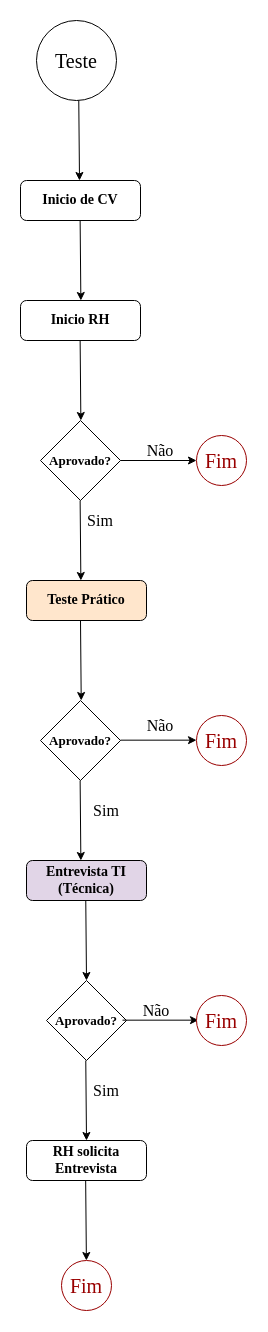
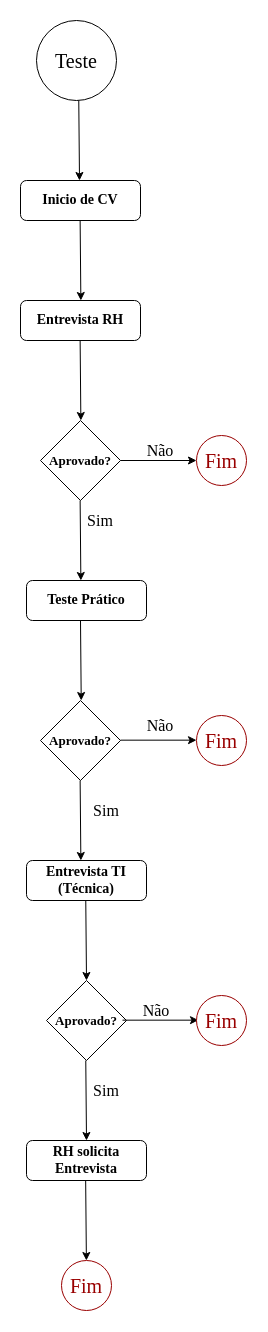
node "Inicio RH": label "Inicio RH" -> "Entrevista RH"
node "Teste Prático": fillcolor #ffe6cc -> #ffffff
node "Entrevista TI (Técnica)": fillcolor #e1d5e7 -> #ffffff
